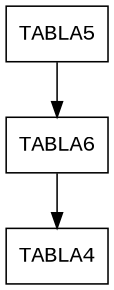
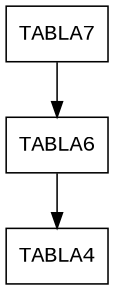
node "TABLA5": label "TABLA5" -> "TABLA7"
